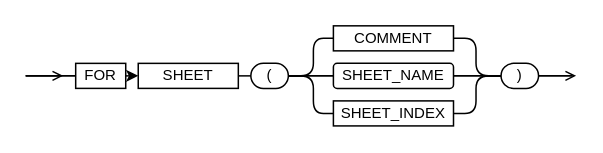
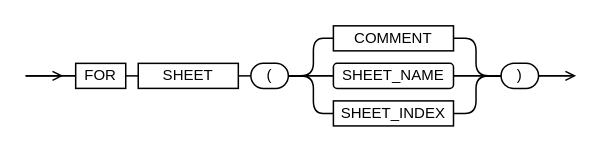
edge "FOR" -> "SHEET": arrowhead classic -> none
